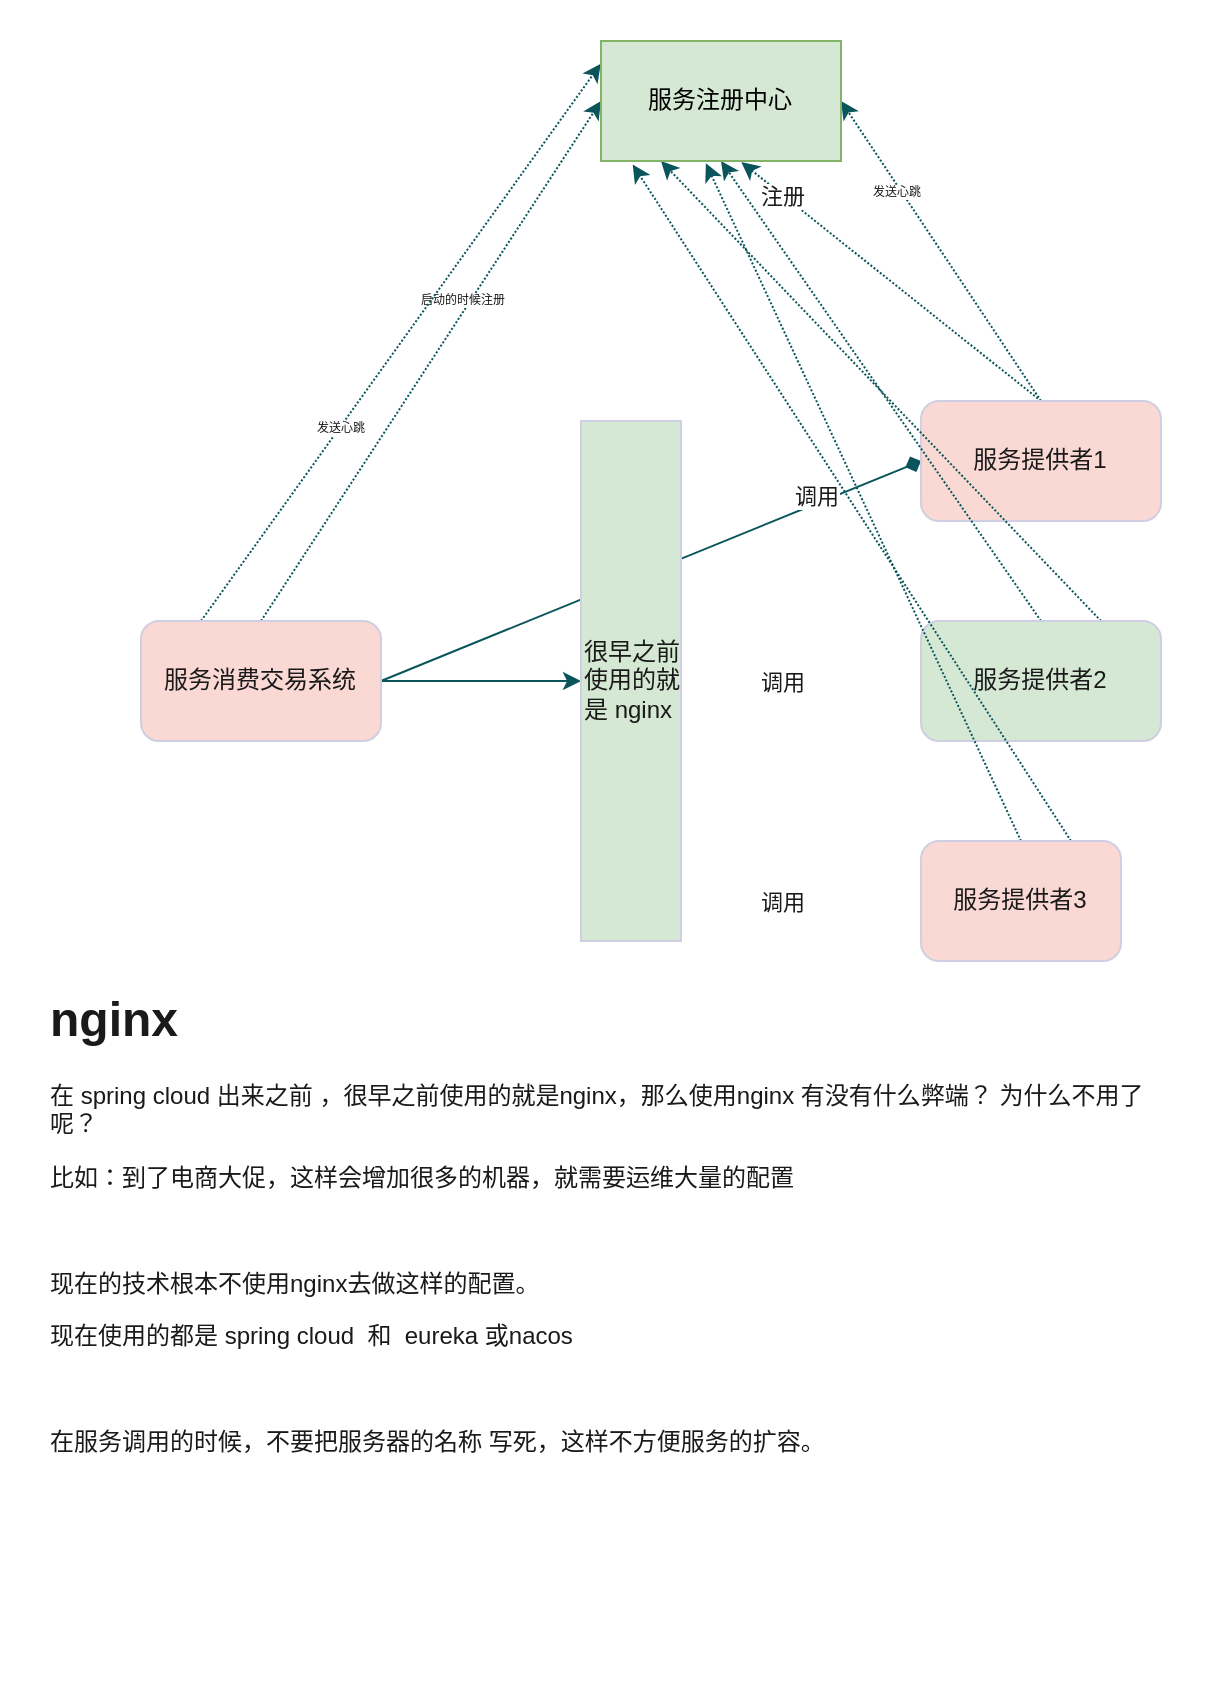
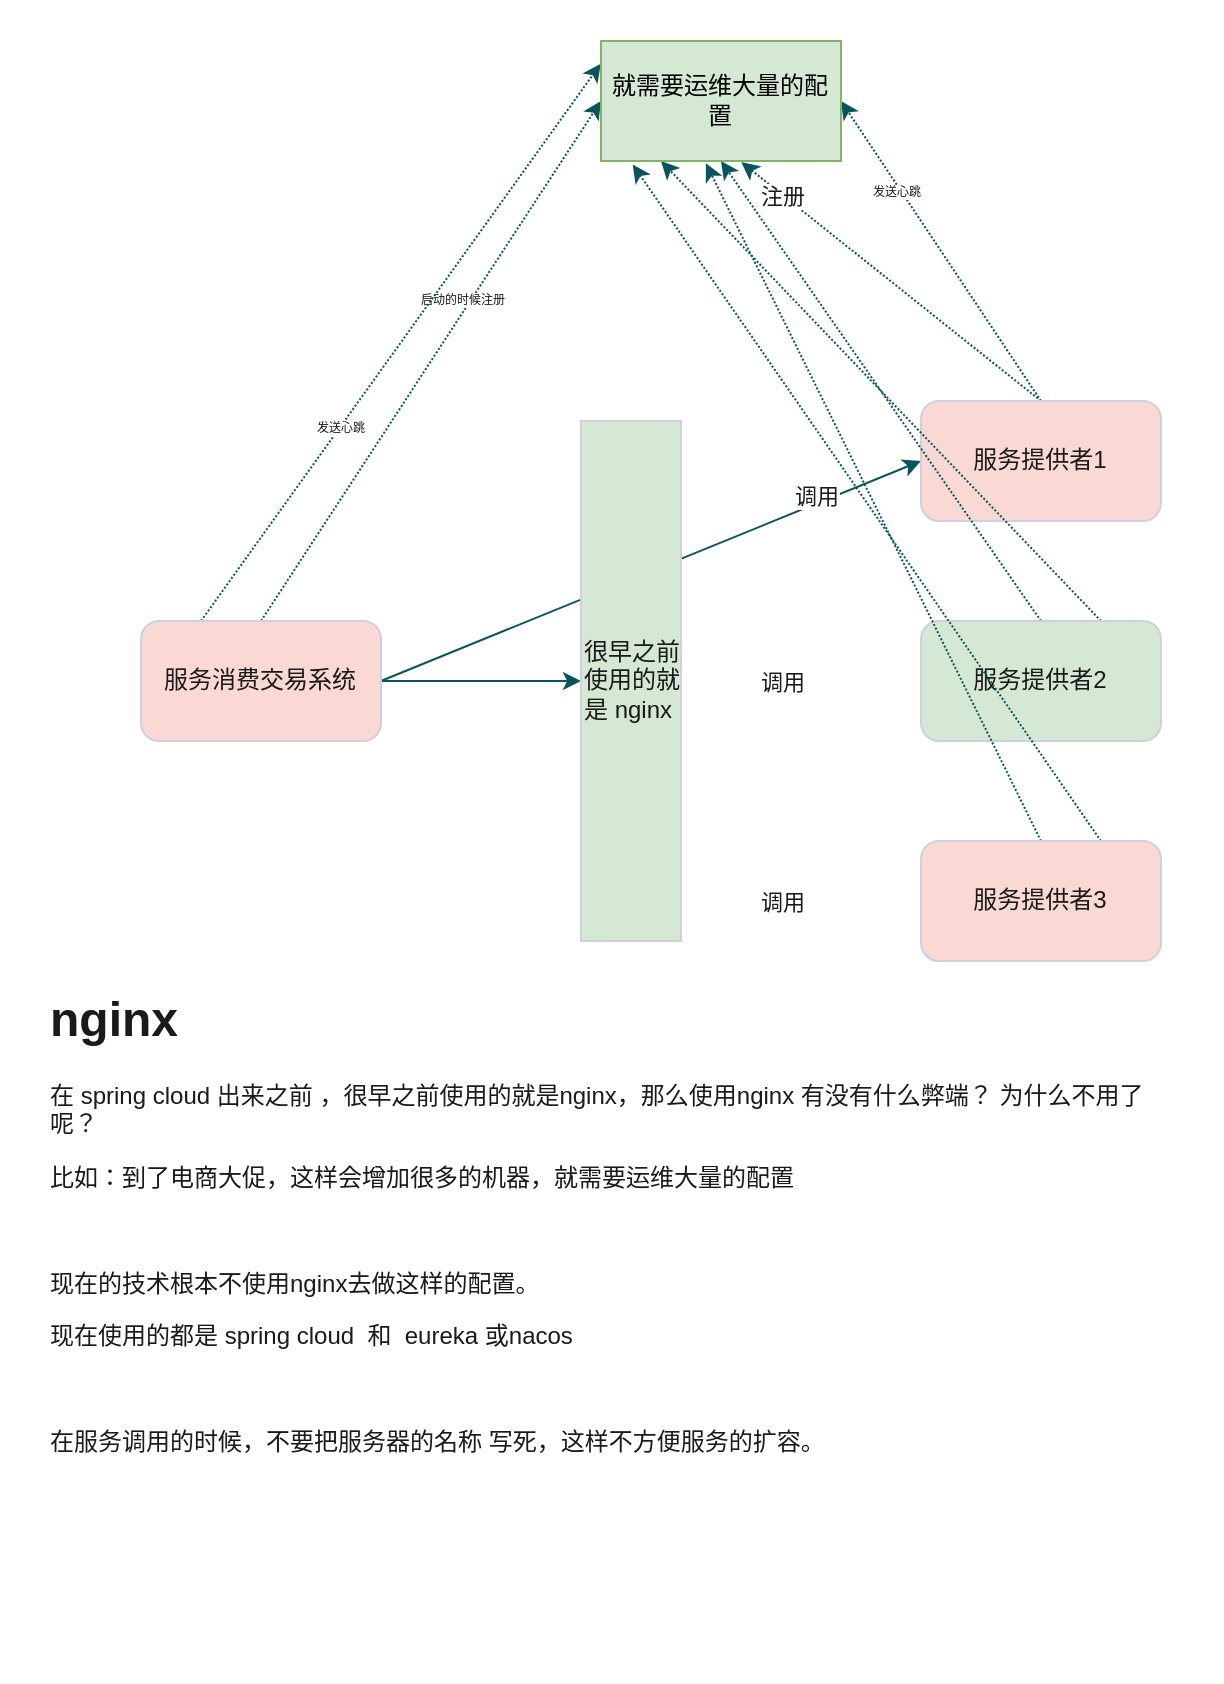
node "服务注册中心": label "服务注册中心" -> "就需要运维大量的配置"
edge "服务消费交易系统" -> "服务提供者1": arrowhead diamond -> classic
node "服务提供者3": size 200x120 -> 240x120
